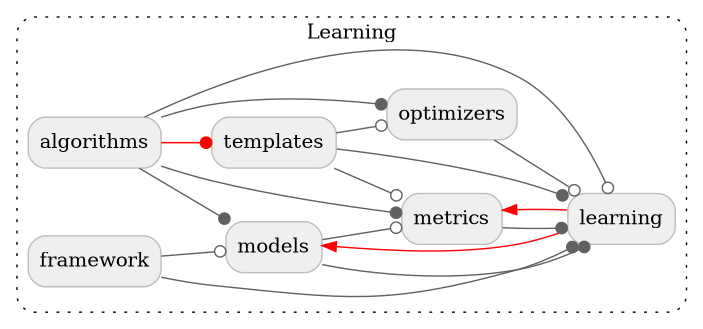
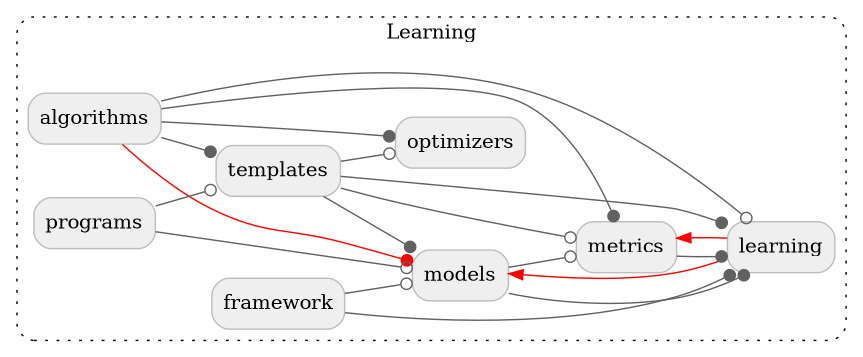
edge "algorithms" -> "templates": color #ff0000 -> #616161
edge "optimizers" -> "learning": removed
edge "algorithms" -> "models": color #616161 -> #ff0000
edge "templates" -> "models": added
node "programs": added
